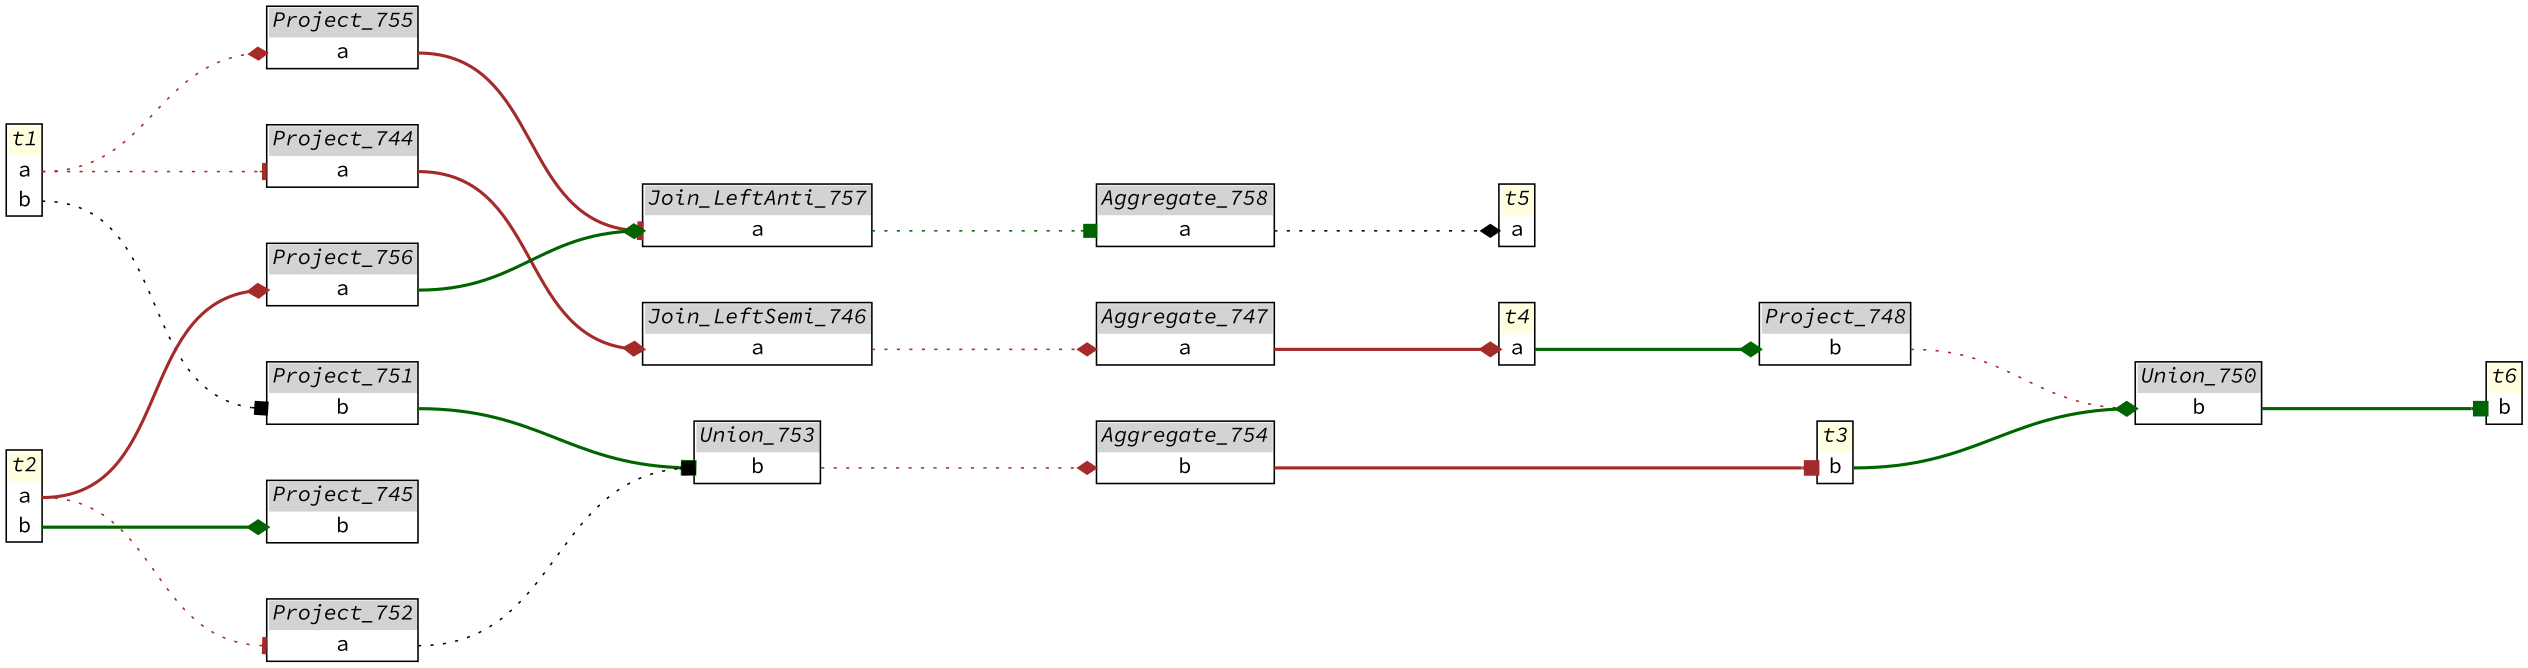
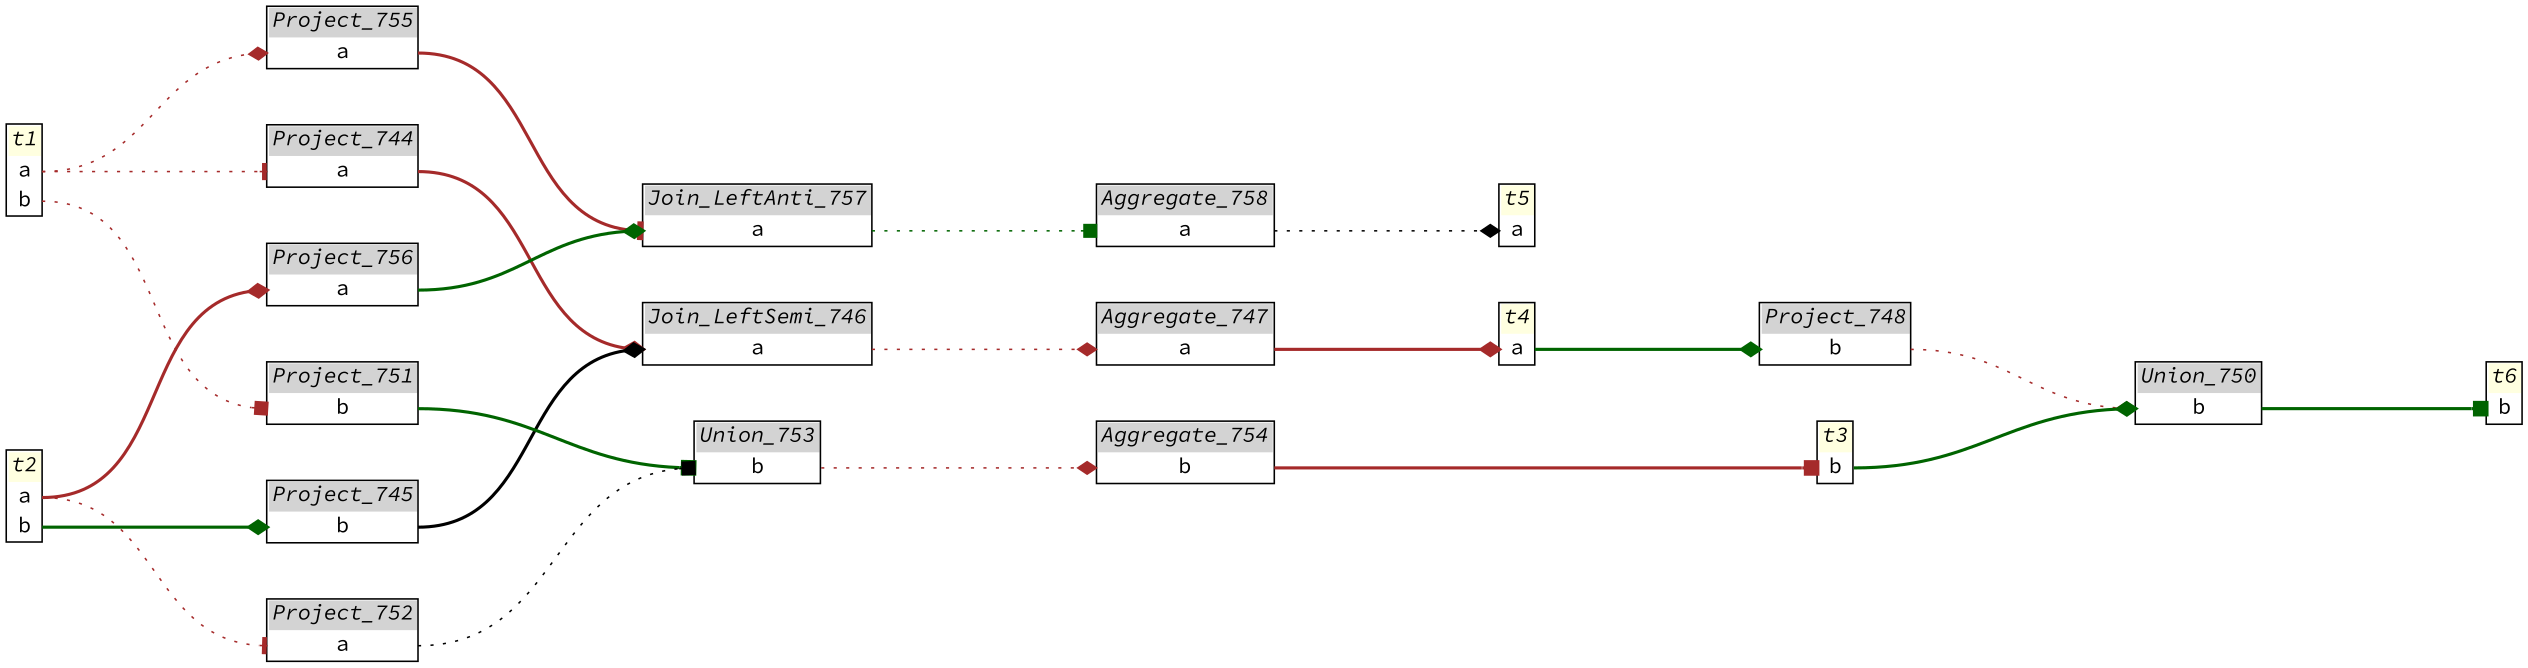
edge "t1" -> "Project_751": color black -> brown
edge "Project_745" -> "Join_LeftSemi_746": added
